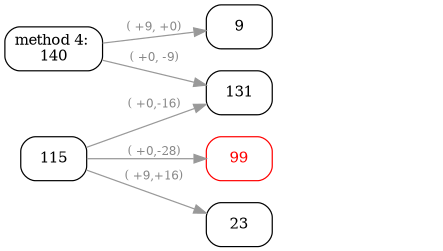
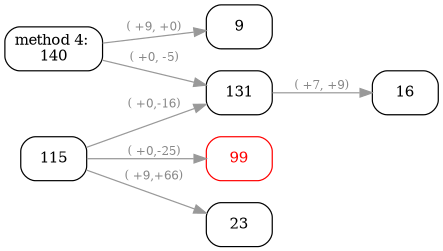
edge "method 4: 140" -> "131": label "( +0, -9)" -> "( +0, -5)"
node "16": added
edge "115" -> "99": label "( +0,-28)" -> "( +0,-25)"
edge "115" -> "23": label "( +9,+16)" -> "( +9,+66)"
